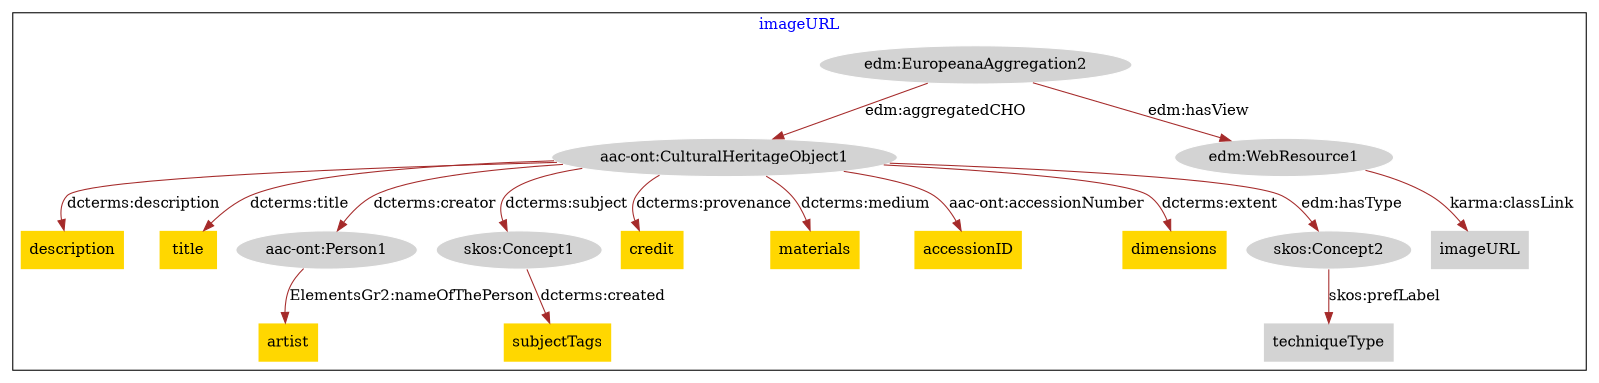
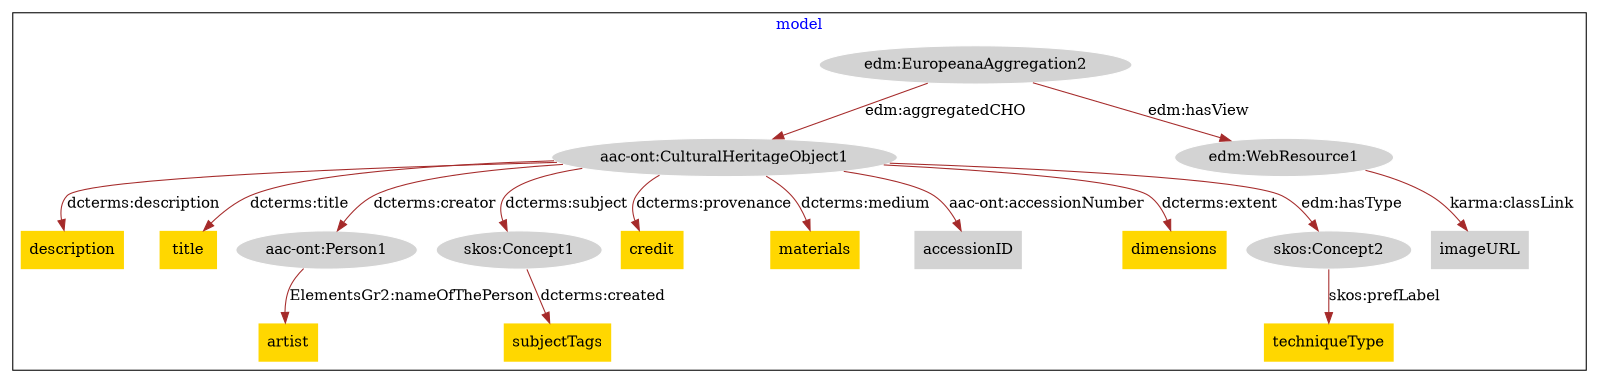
cluster "imageURL": label "imageURL" -> "model"
node "accessionID": fillcolor gold -> lightgray
node "techniqueType": fillcolor lightgray -> gold
